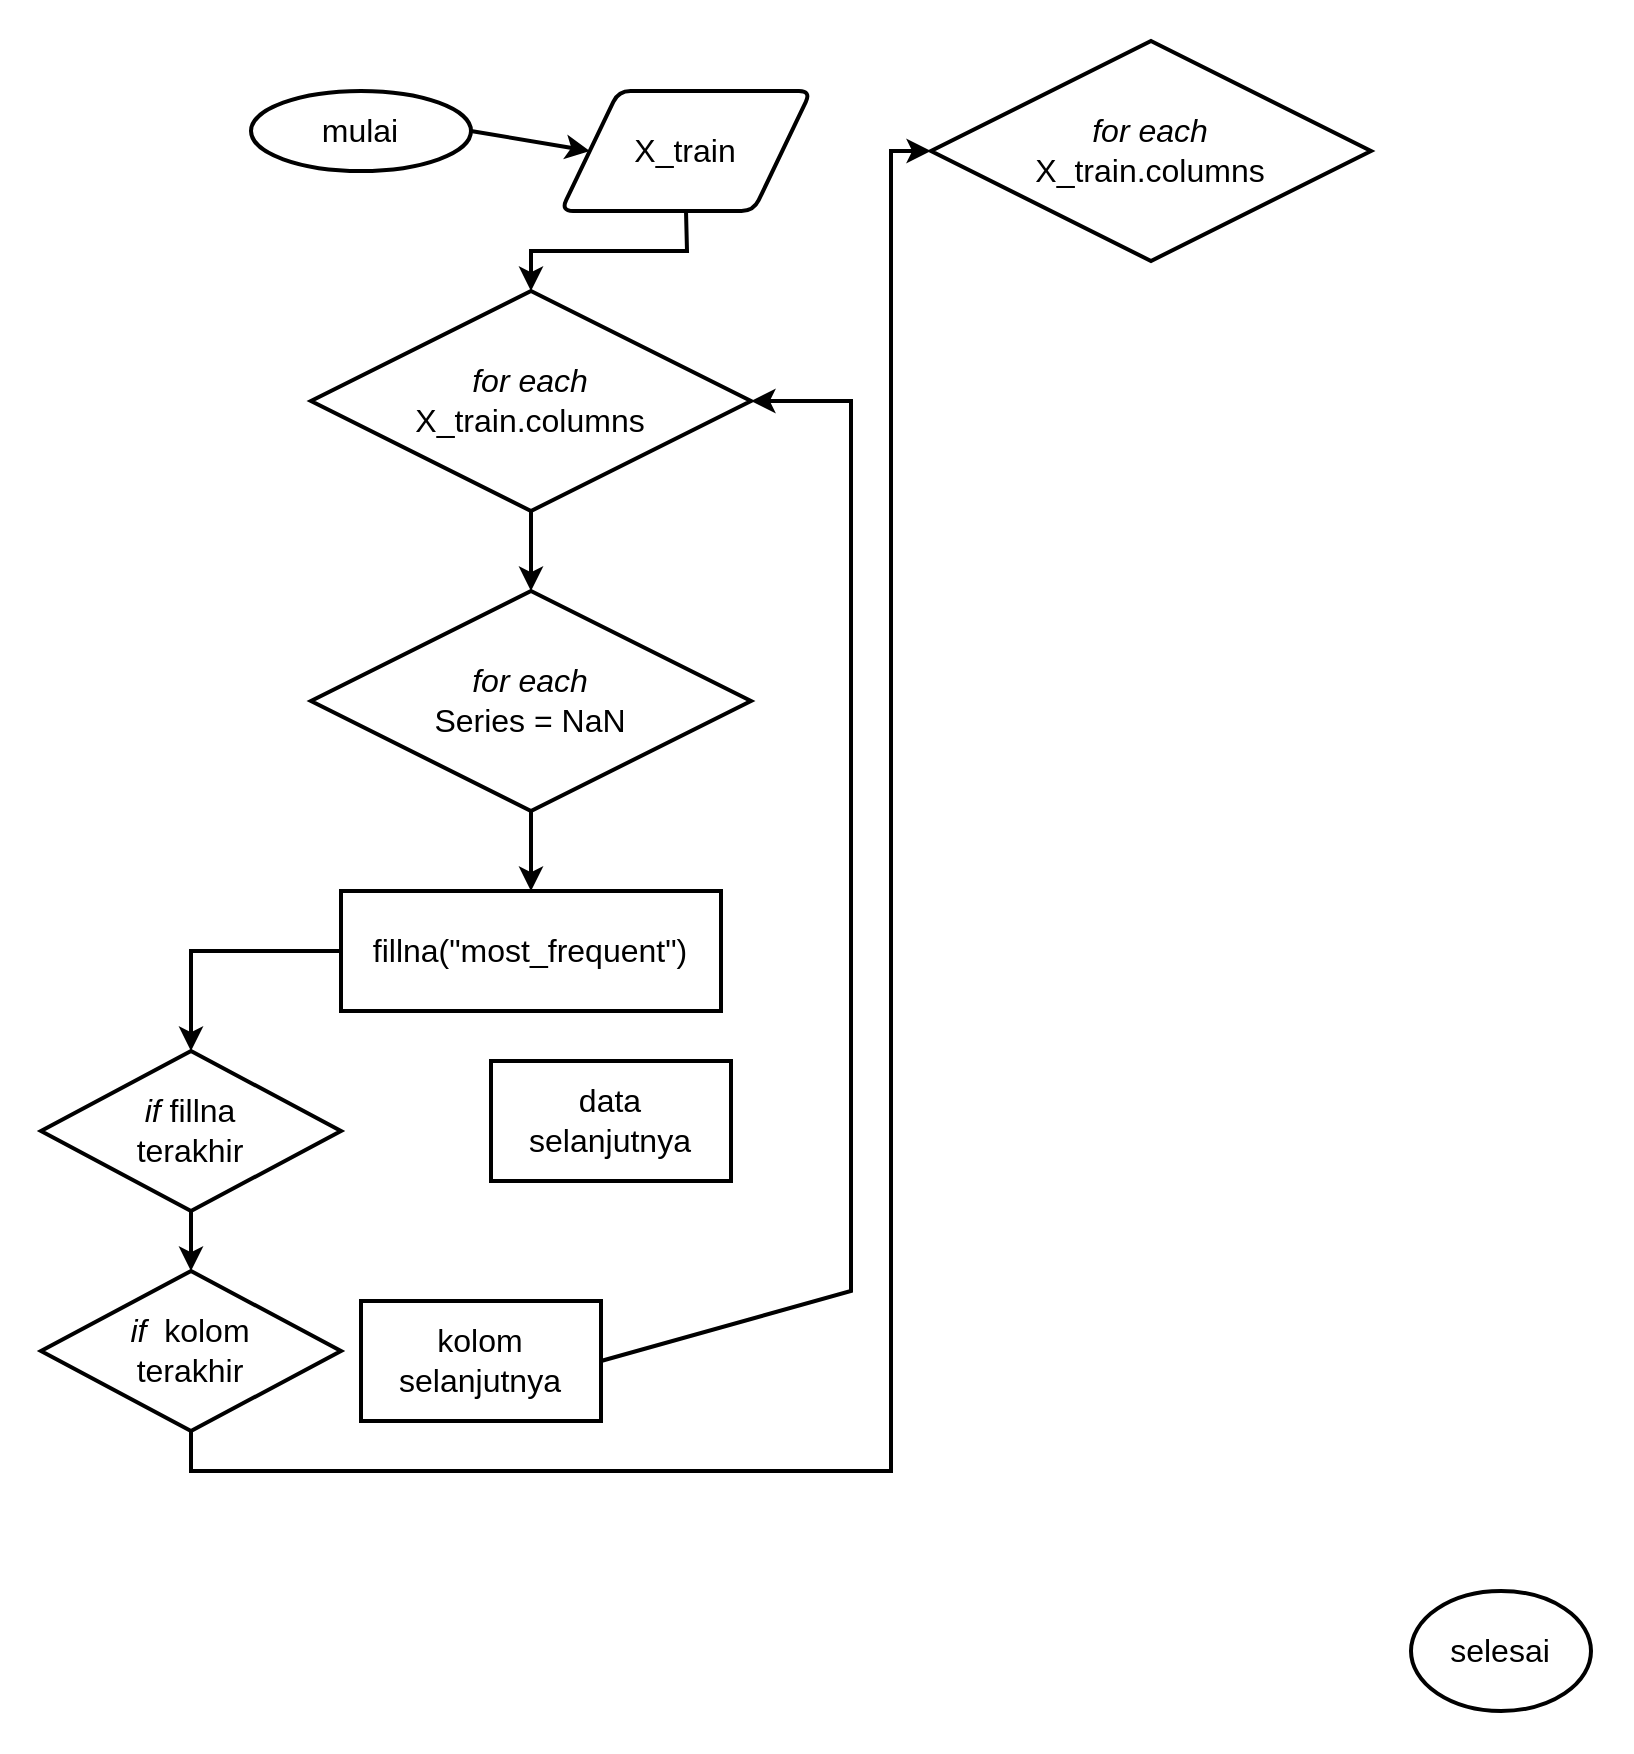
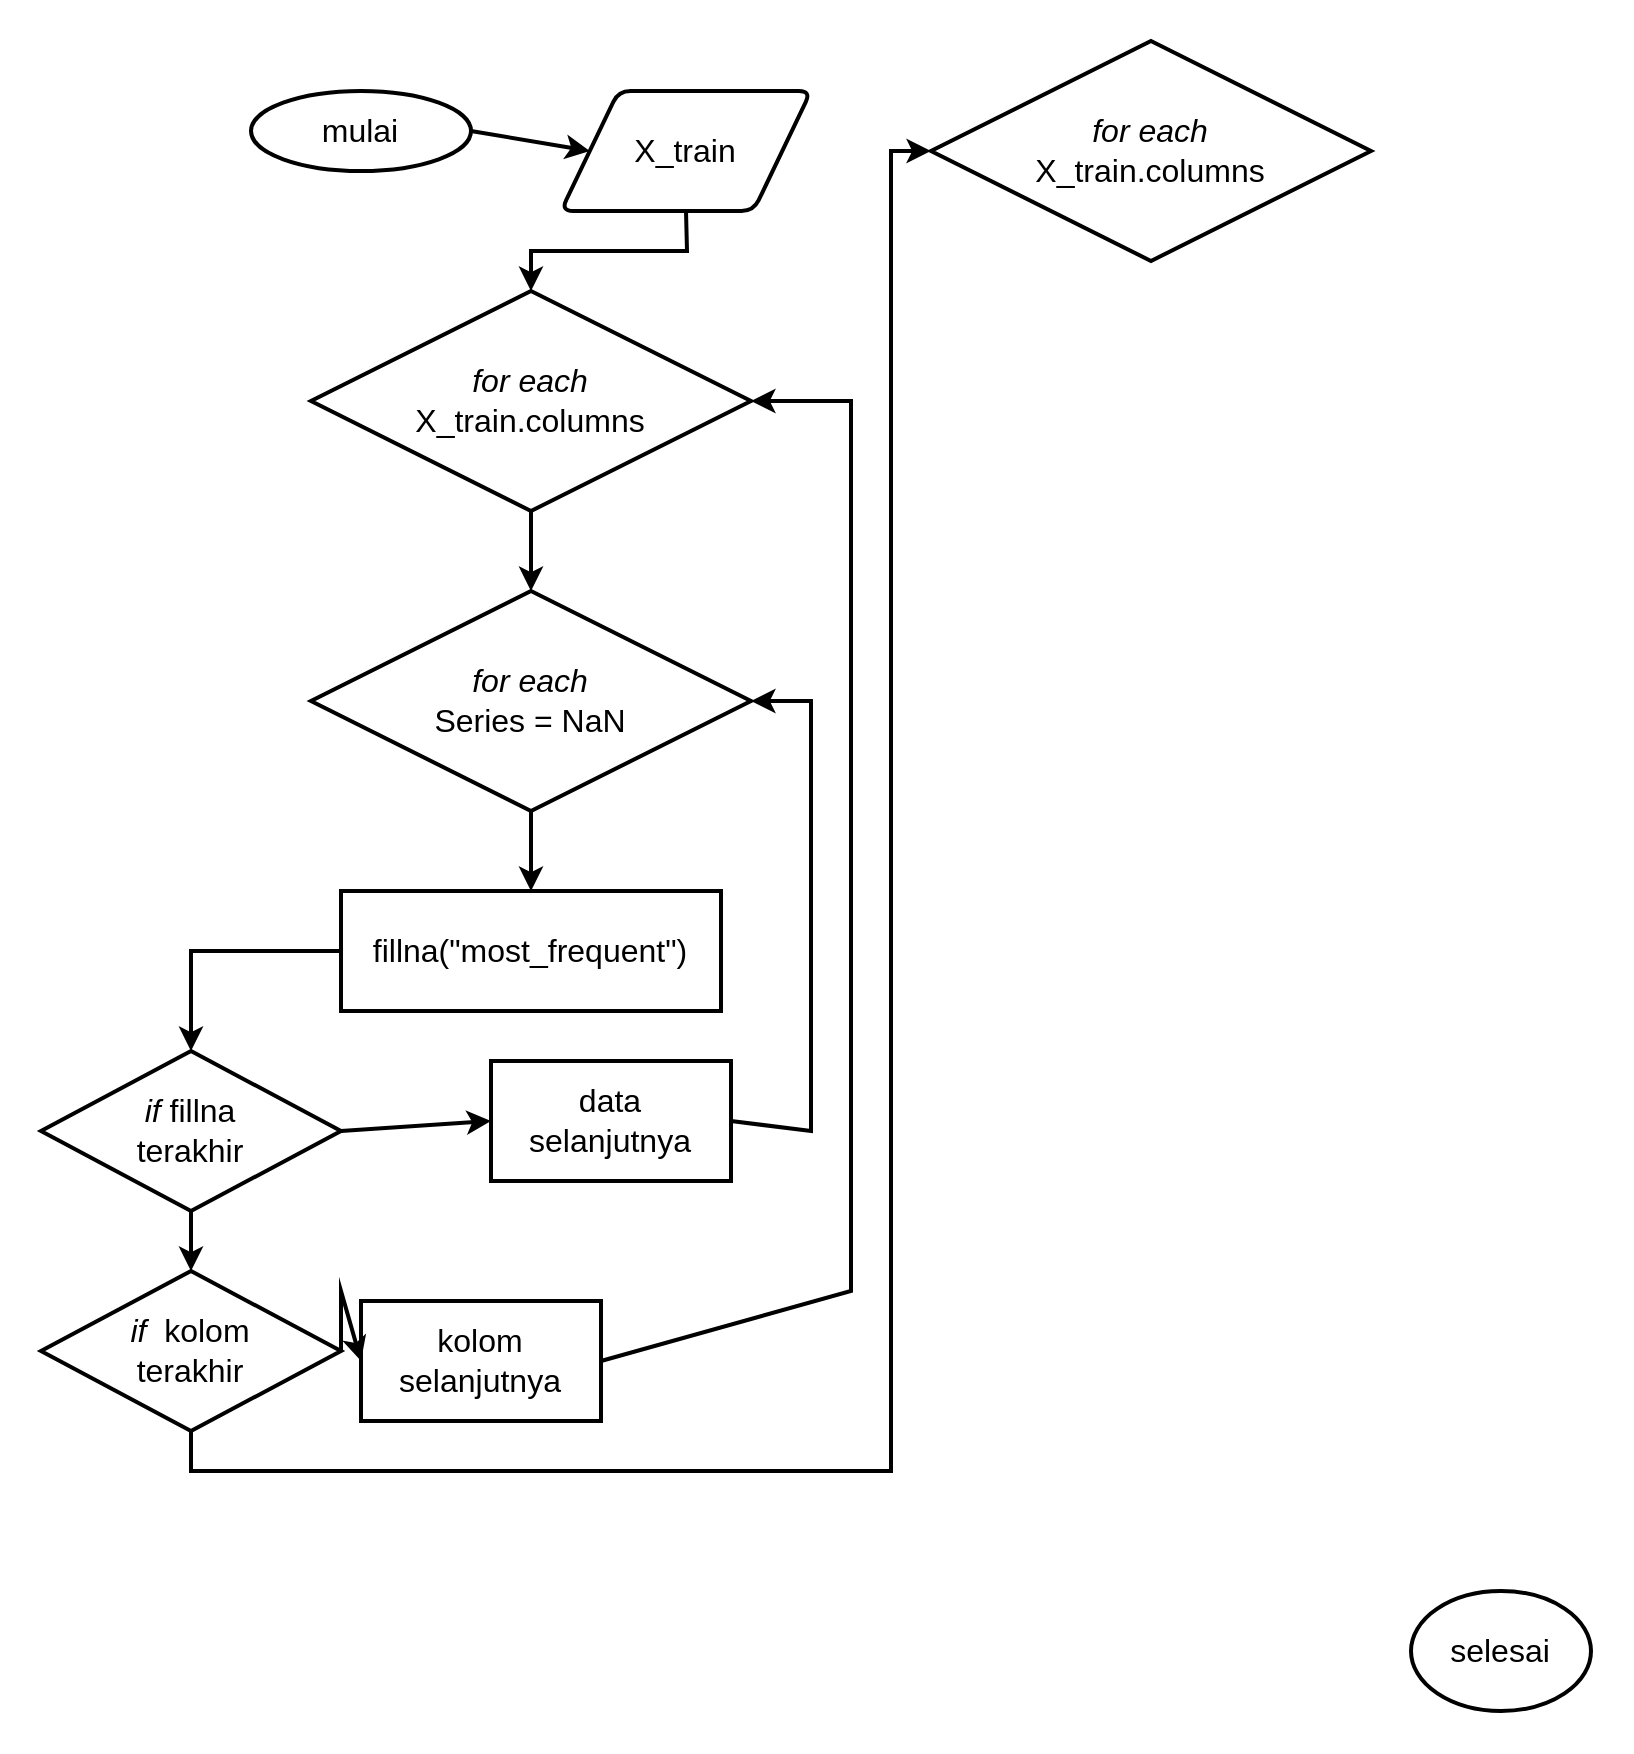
edge "data selanjutnya" -> "for each Series = NaN": added
edge "if fillna terakhir" -> "data selanjutnya": added
edge "if kolom terakhir" -> "kolom selanjutnya": added
